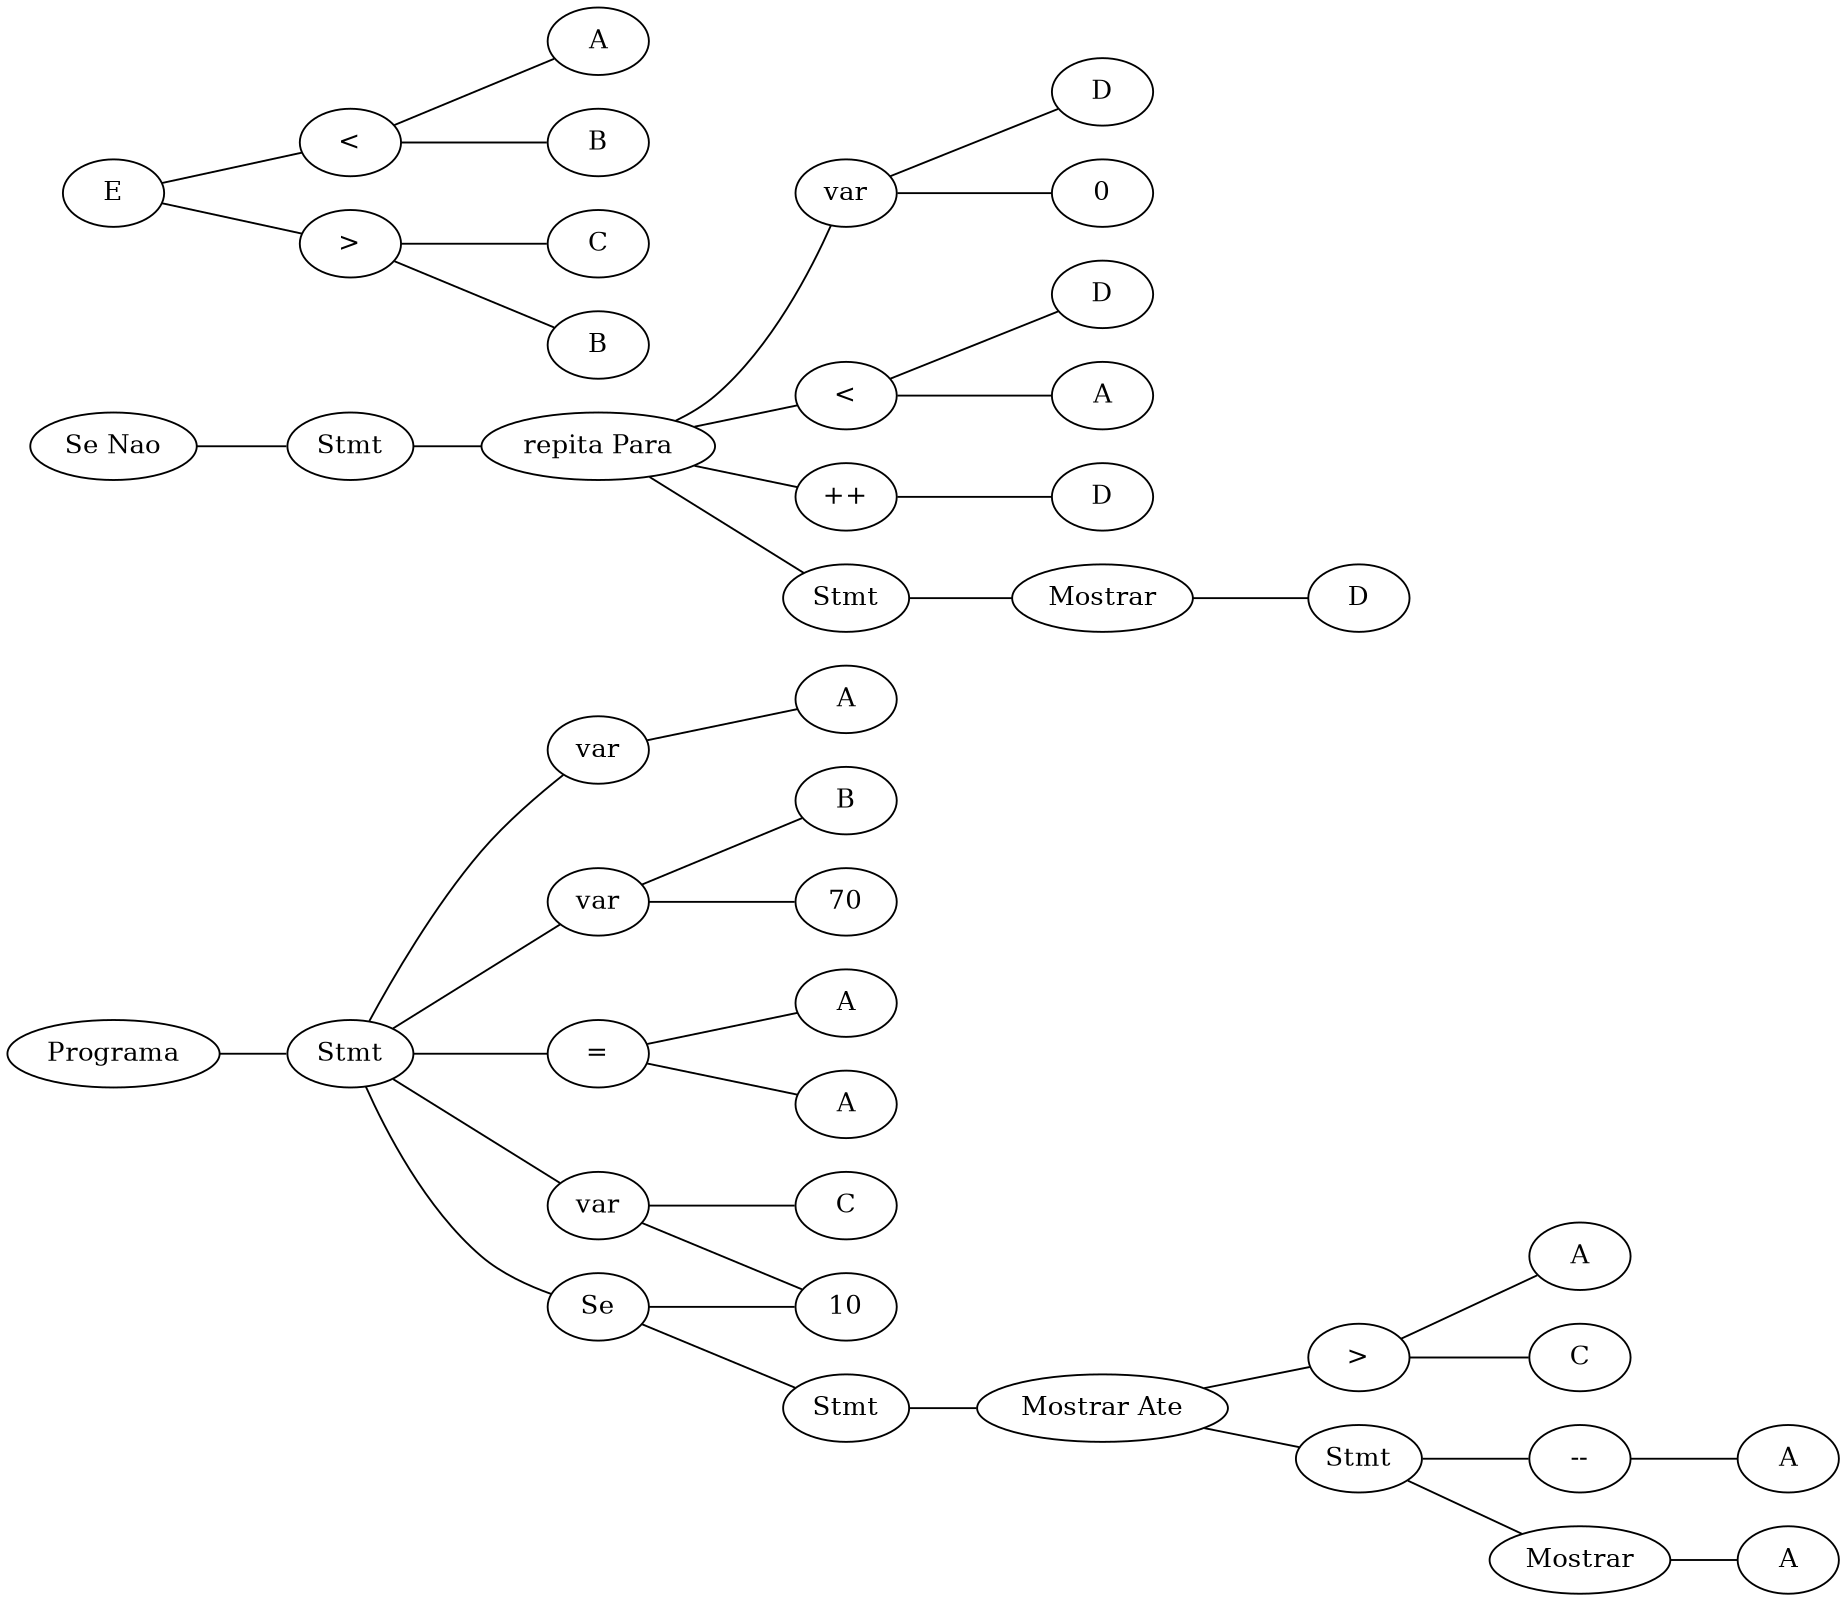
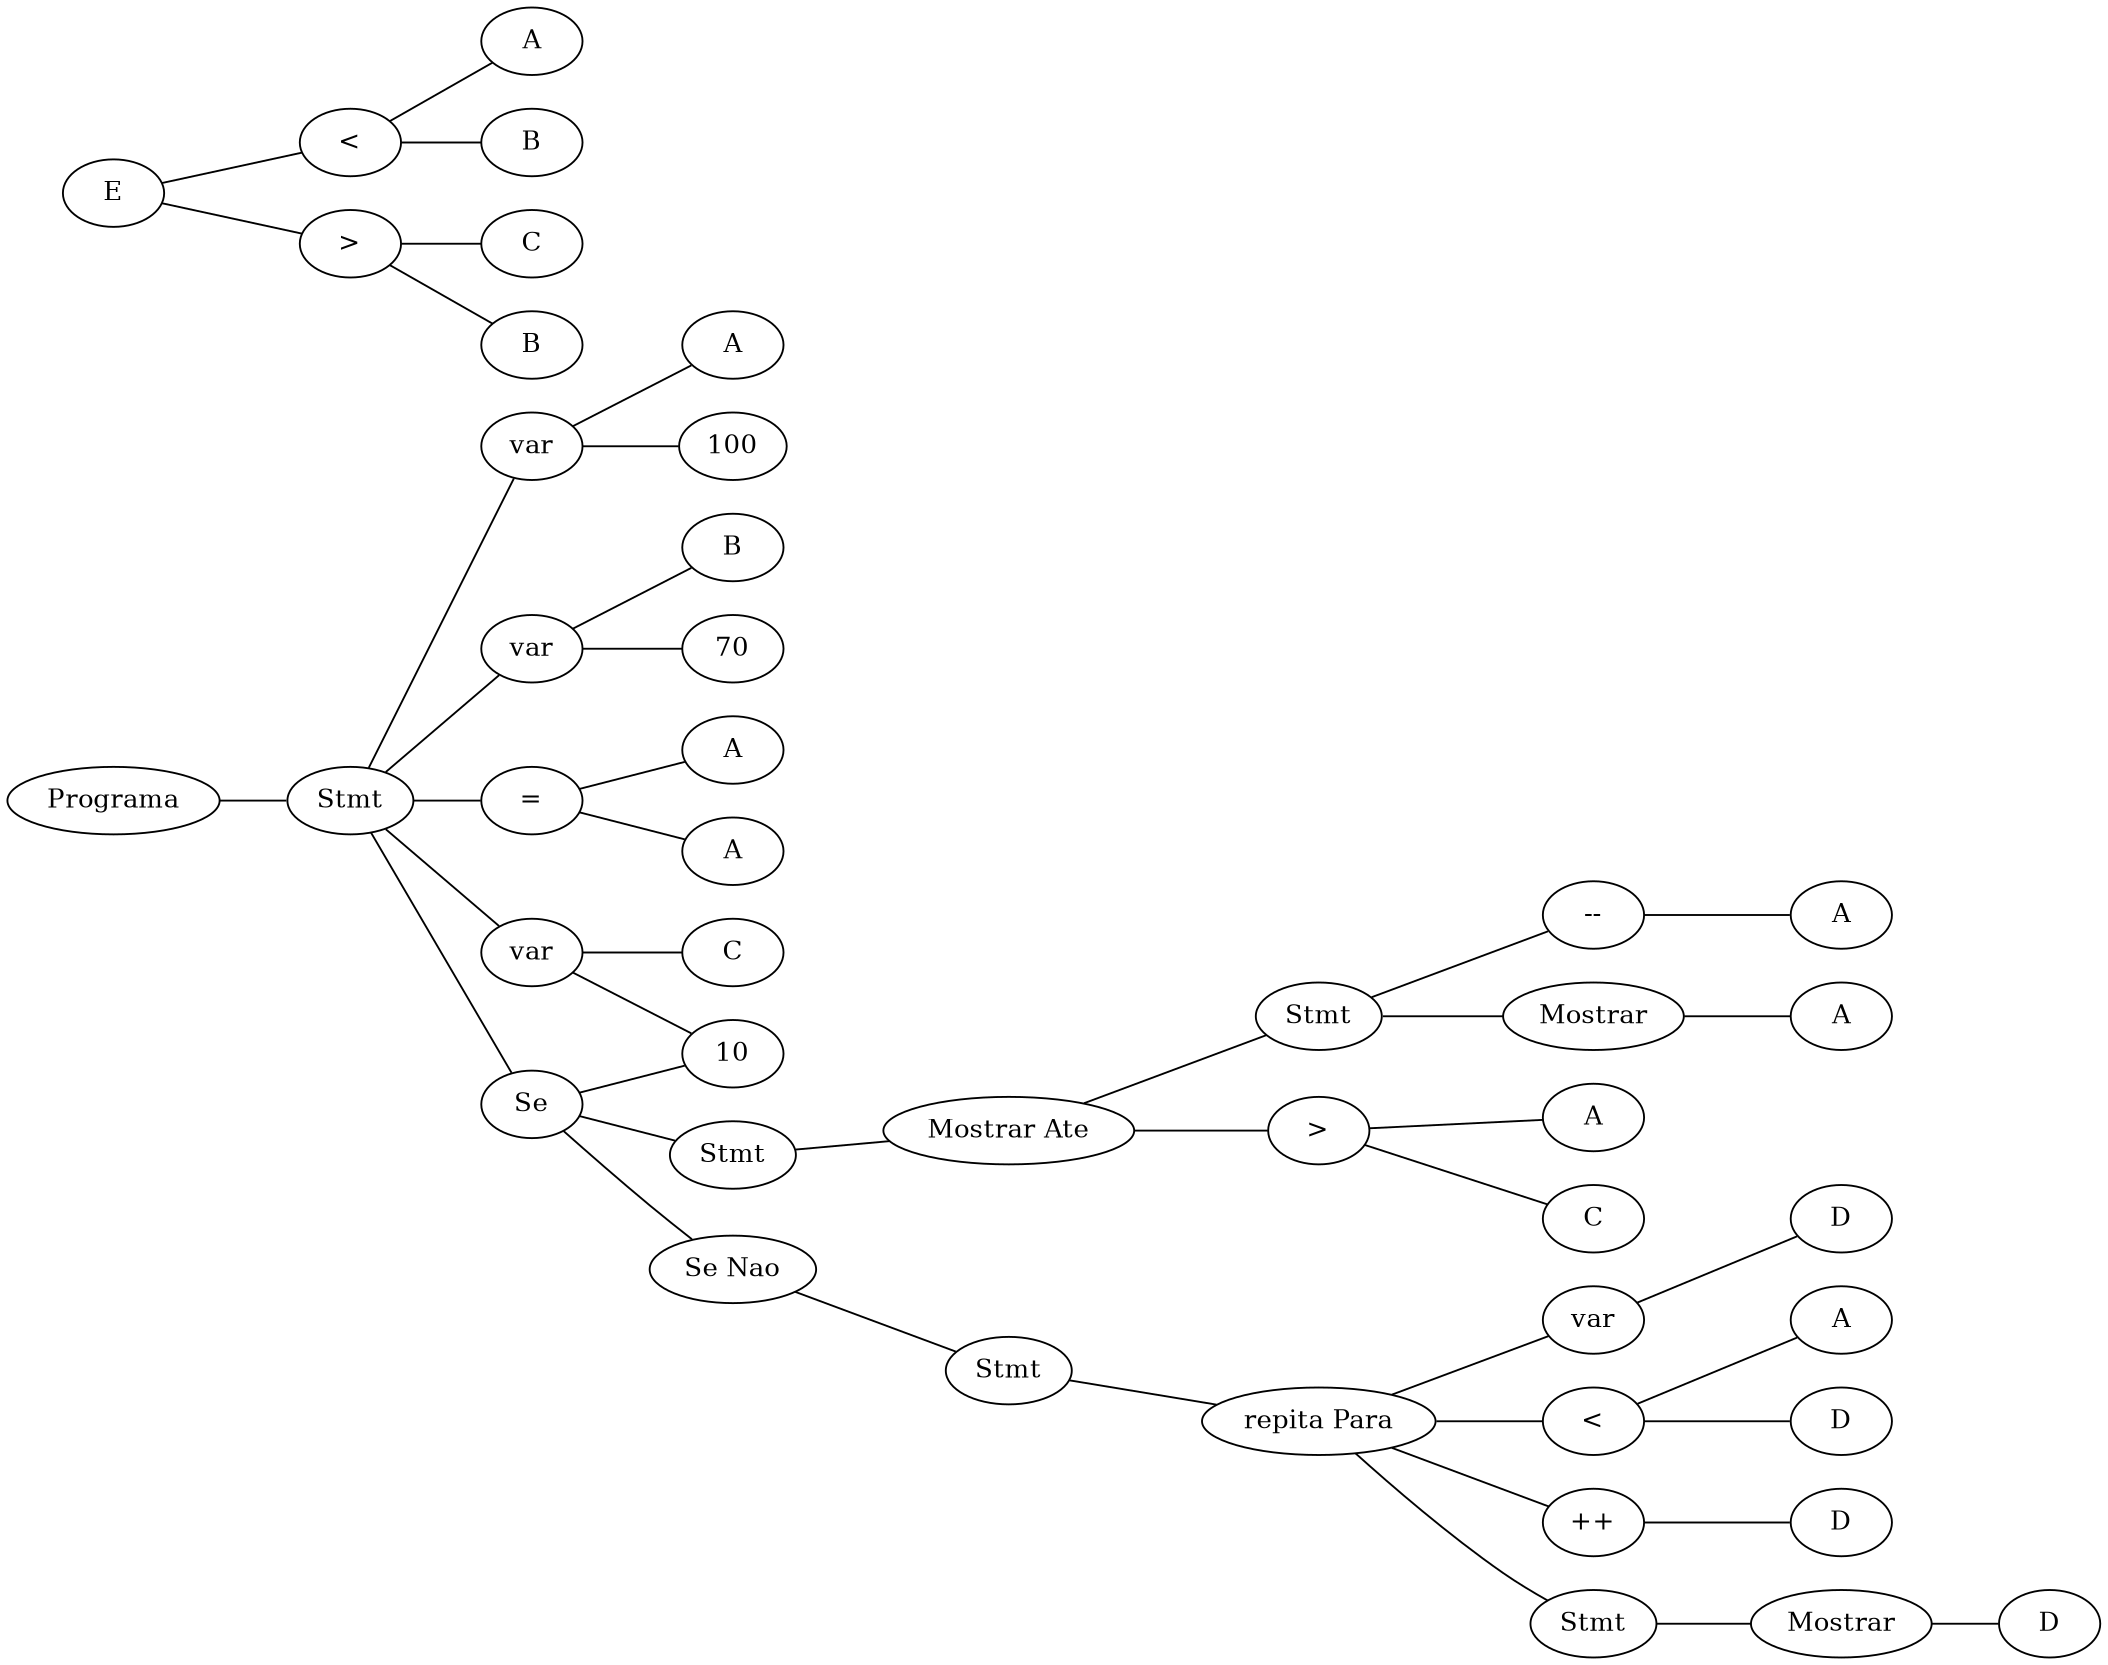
node "0": removed
node "100": added
edge "Se" -- "Se Nao": added
